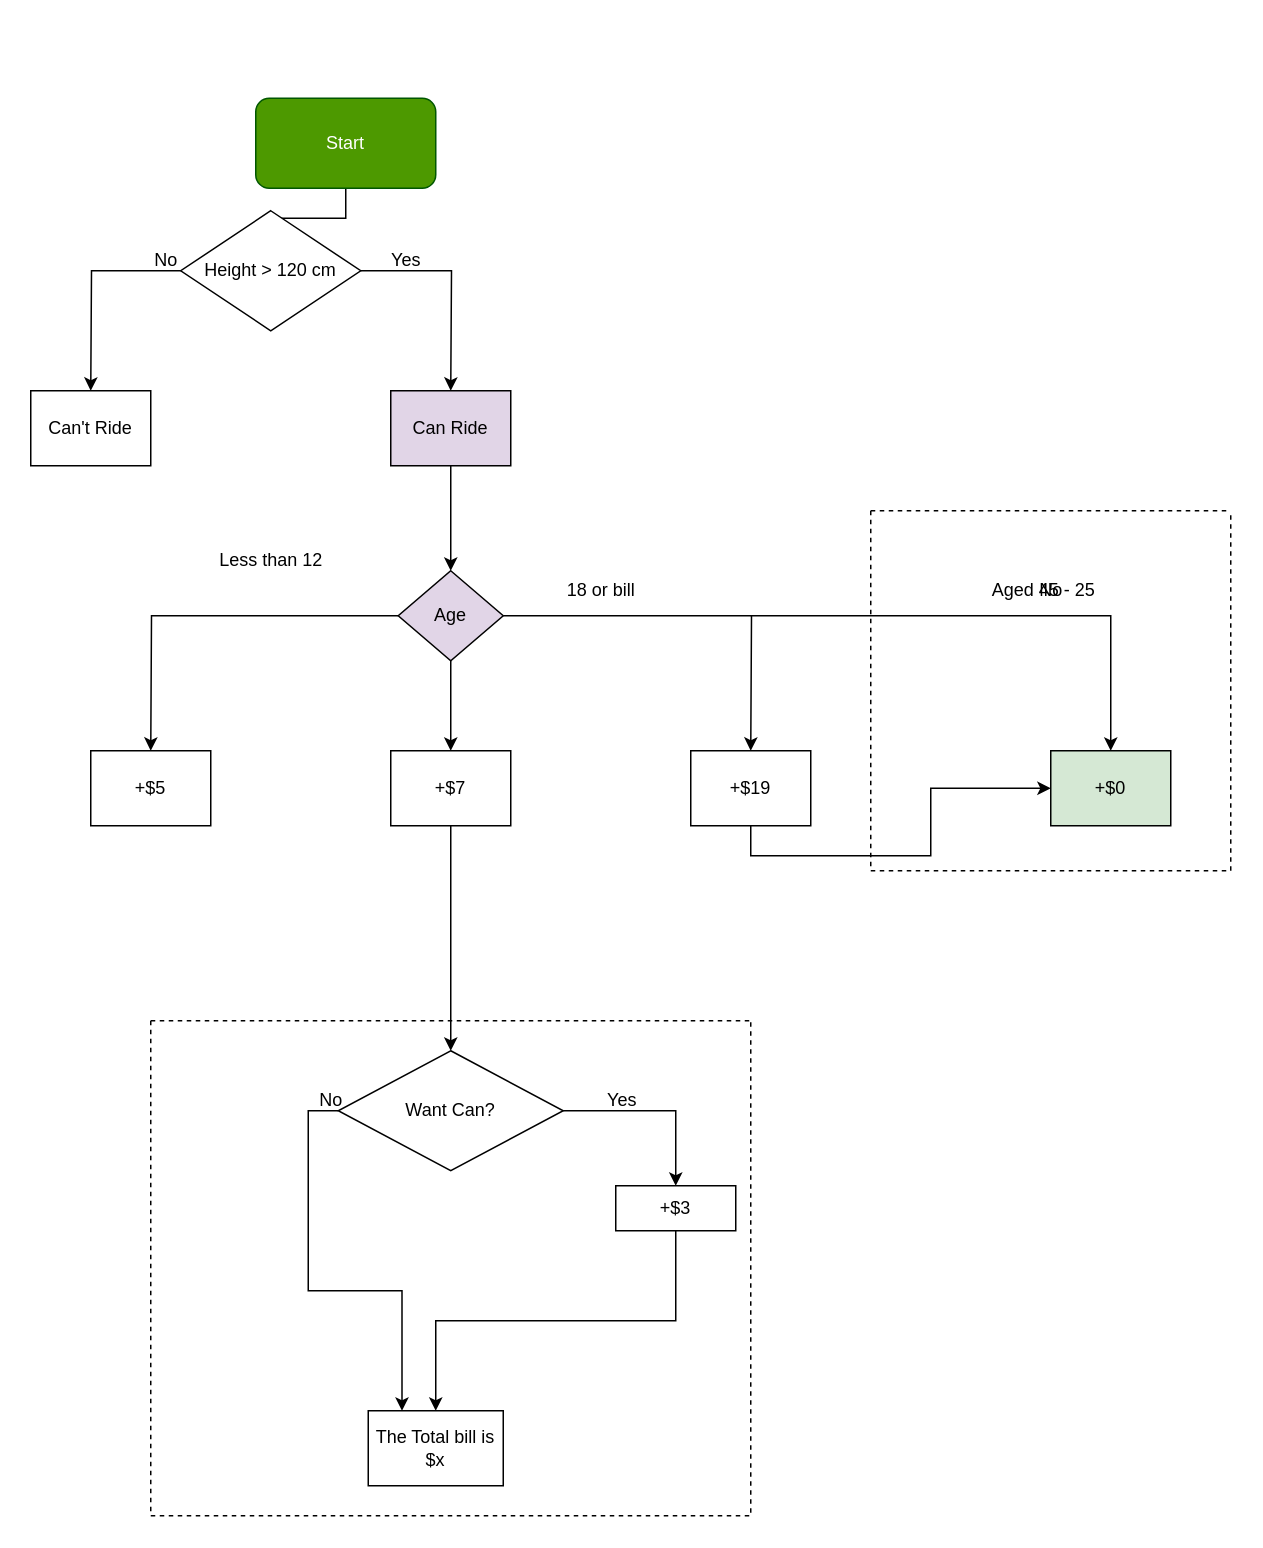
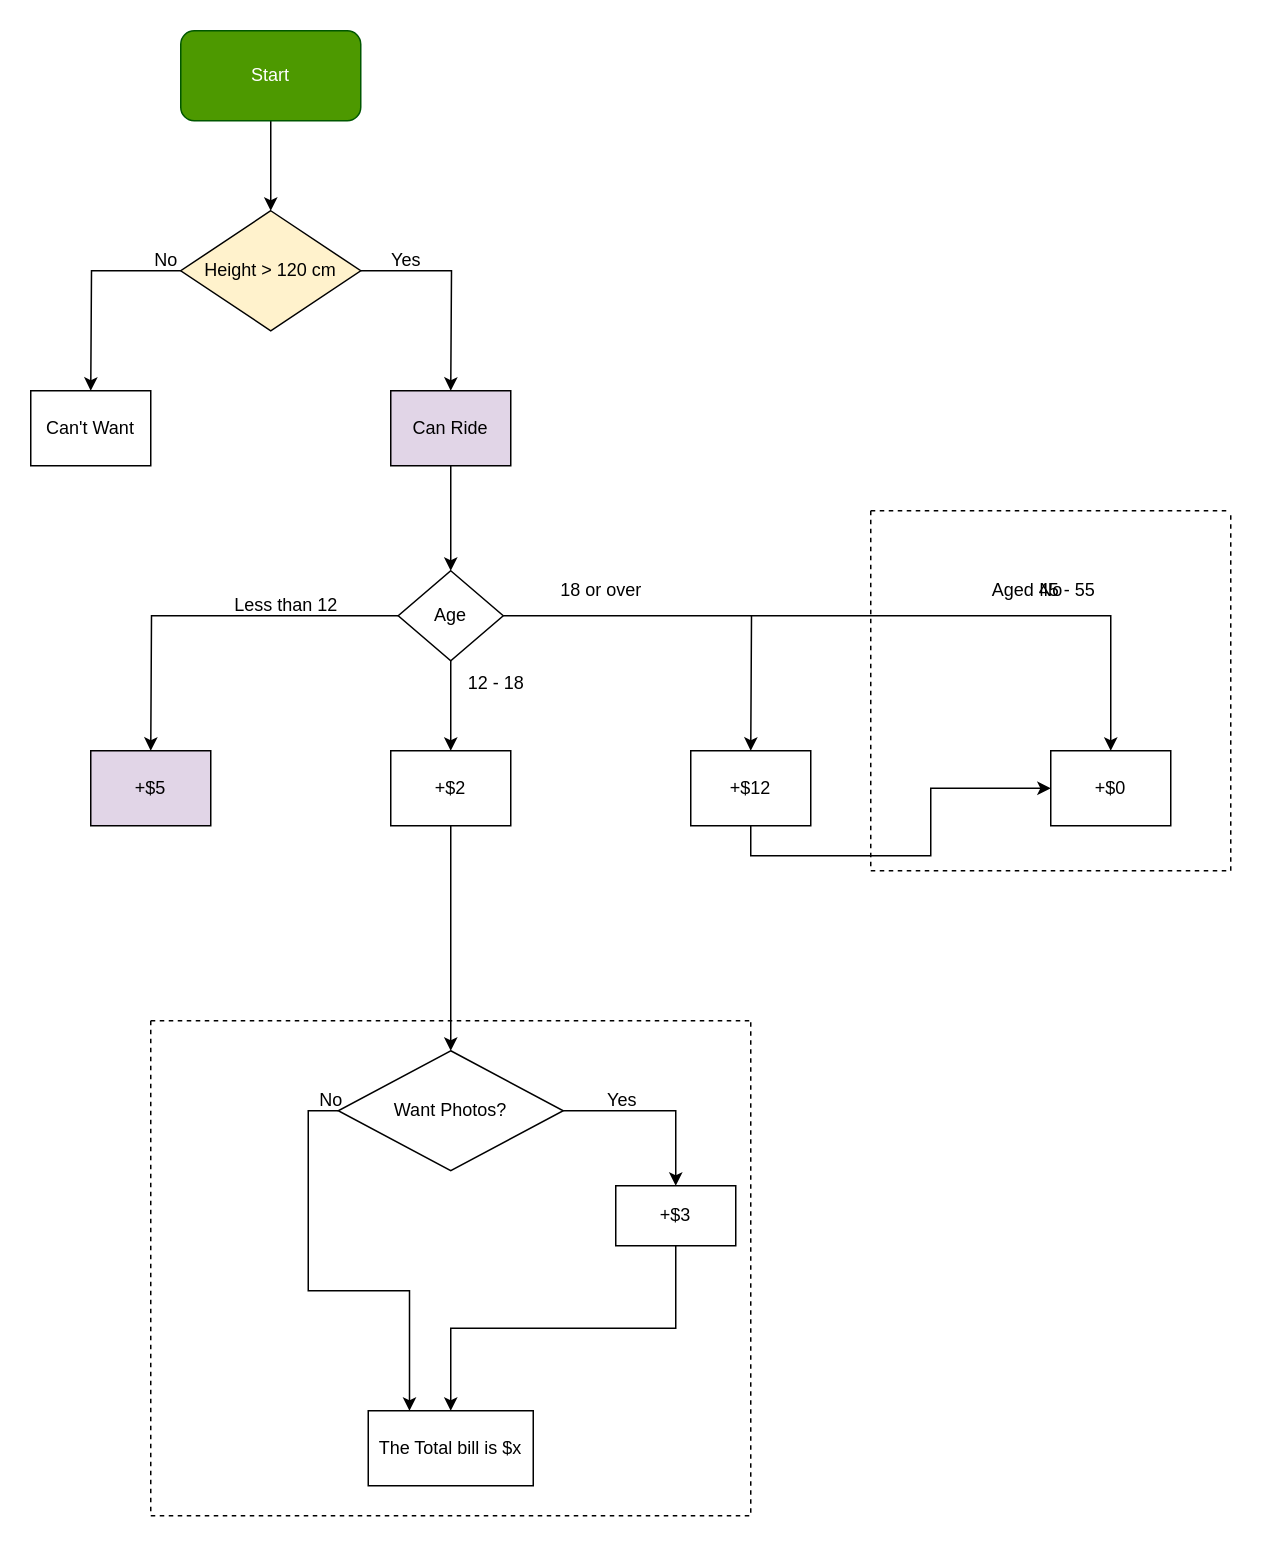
node "Start": moved (346, 143) -> (271, 76)
node "Height > 120 cm": fillcolor #ffffff -> #fff2cc
node "Can't Ride": label "Can't Ride" -> "Can't Want"
node "Less than 12": moved (271, 560) -> (286, 605)
node "18 or bill": label "18 or bill" -> "18 or over"
node "Aged 45 - 25": label "Aged 45 - 25" -> "Aged 45 - 55"
node "Age": fillcolor #e1d5e7 -> #ffffff
node "12 - 18": added
node "+$5": fillcolor #ffffff -> #e1d5e7
node "+$7": label "+$7" -> "+$2"
node "+$19": label "+$19" -> "+$12"
node "+$0": fillcolor #d5e8d4 -> #ffffff
node "Want Can?": label "Want Can?" -> "Want Photos?"
node "+$3": size 120x45 -> 120x60
node "The Total bill is $x": size 135x75 -> 165x75
